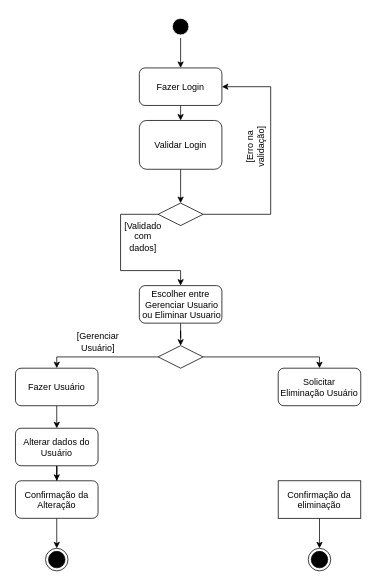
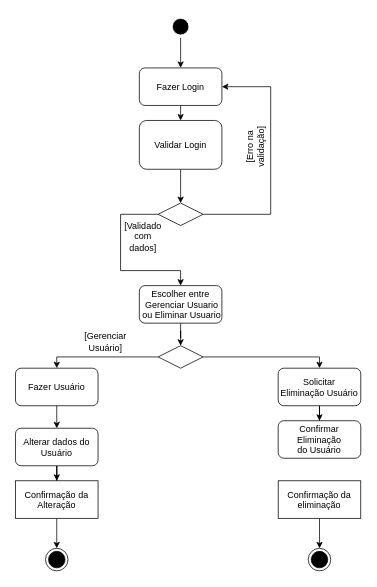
node "[Gerenciar Usuário]": moved (98, 342) -> (105, 342)
edge "Solicitar Eliminação Usuário" -> "Confirmar Eliminação do Usuário": added
node "Confirmar Eliminação do Usuário": added
node "Confirmação da Alteração": shape rounded rectangle -> rectangle
